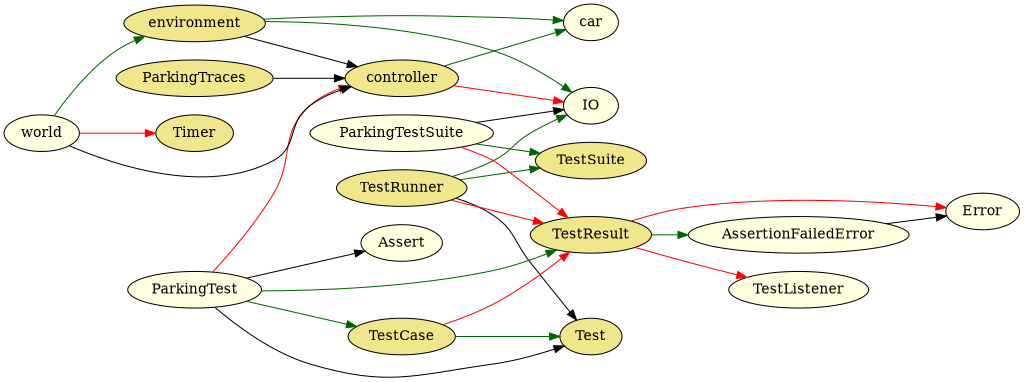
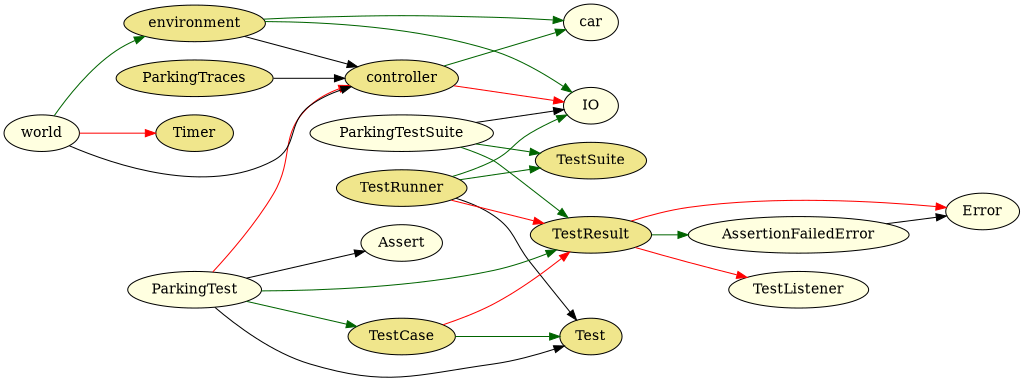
edge "ParkingTestSuite" -> "TestResult": color red -> darkgreen
